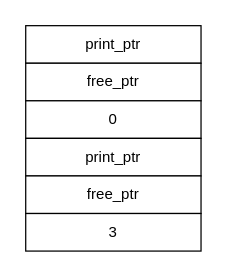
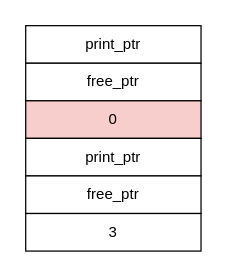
node "0": fillcolor #ffffff -> #f8cecc
